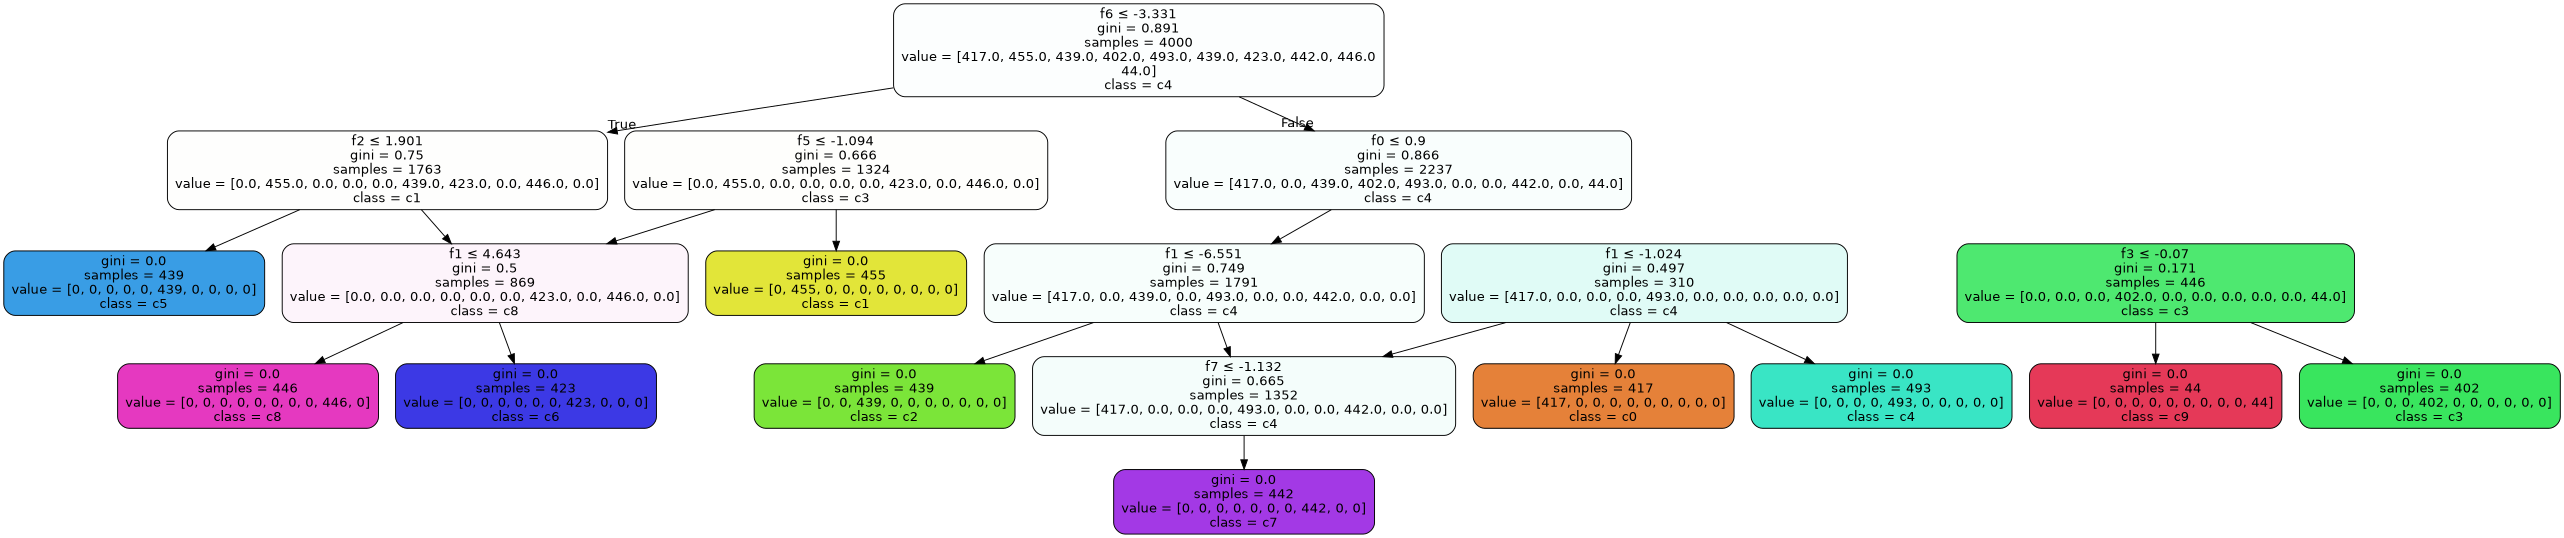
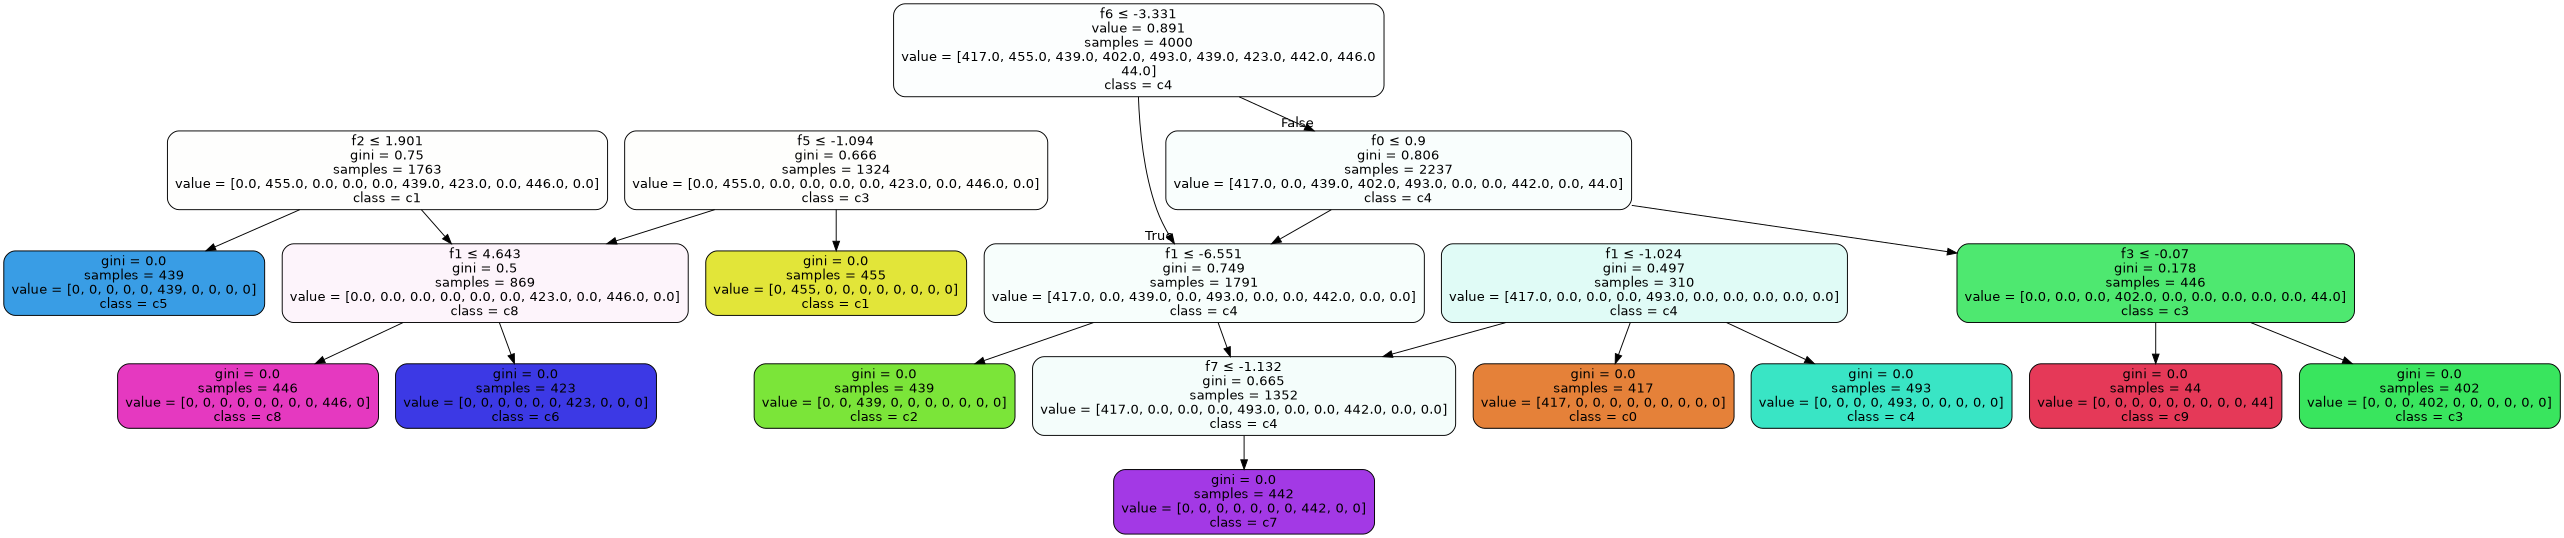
node "f6 ≤ -3.331": text "gini = 0.891" -> "value = 0.891"
edge "f6 ≤ -3.331" -> "f2 ≤ 1.901": now "f6 ≤ -3.331" -> "f1 ≤ -6.551"
node "f0 ≤ 0.9": text "gini = 0.866" -> "gini = 0.806"
edge "f0 ≤ 0.9" -> "f3 ≤ -0.07": added
node "f3 ≤ -0.07": text "gini = 0.171" -> "gini = 0.178"
